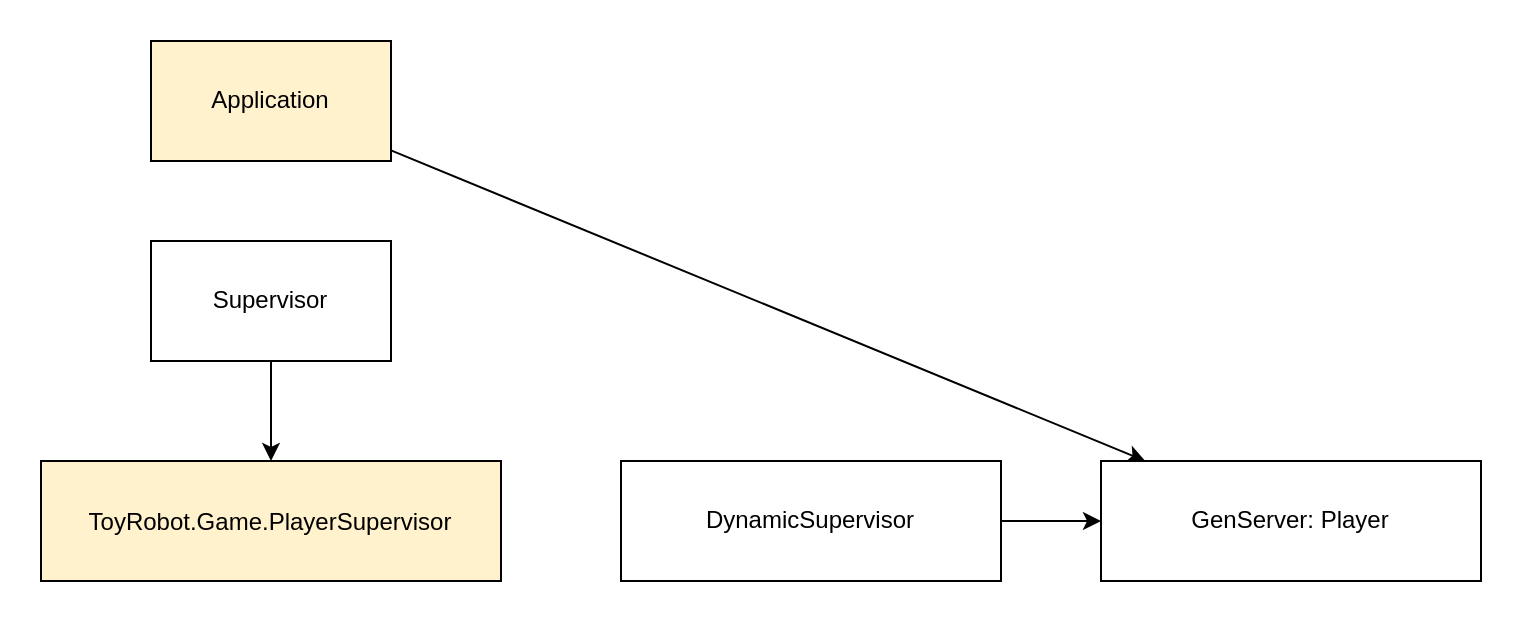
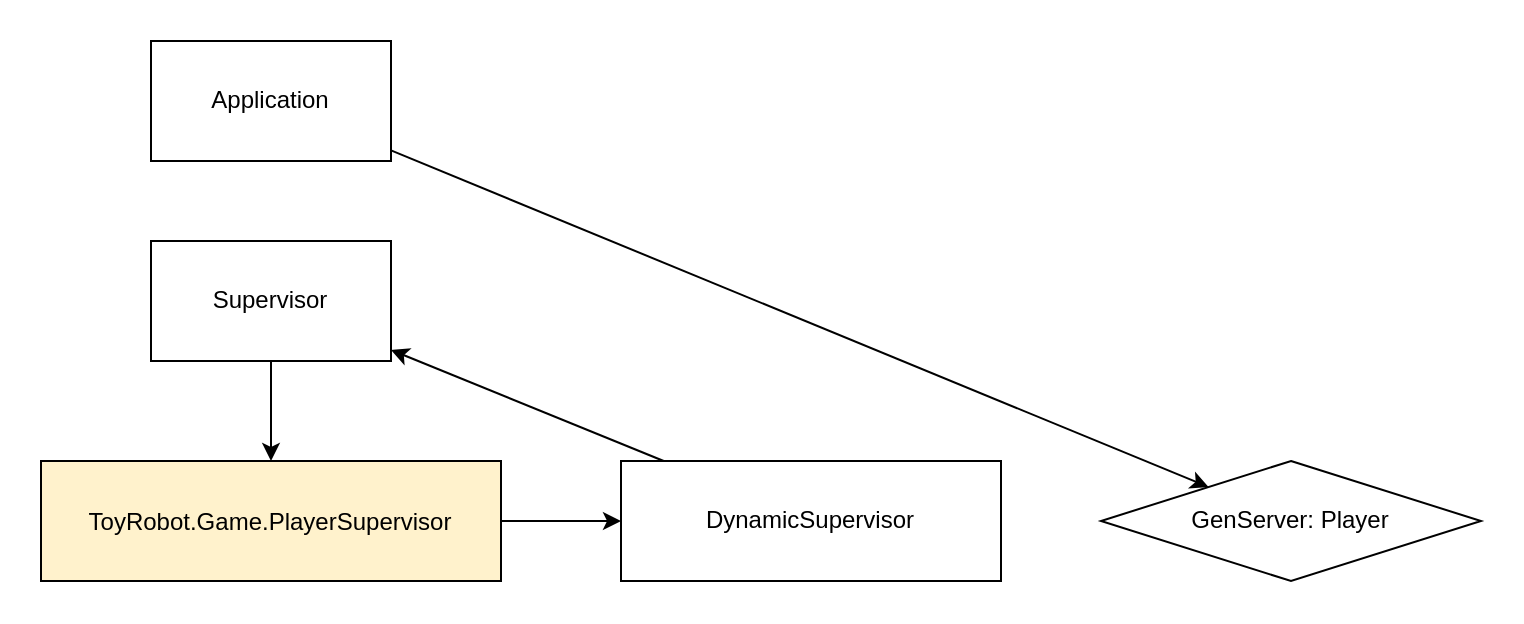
node "Application": fillcolor #fff2cc -> #ffffff
edge "ToyRobot.Game.PlayerSupervisor" -> "DynamicSupervisor": added
edge "DynamicSupervisor" -> "GenServer: Player": now "DynamicSupervisor" -> "Supervisor"
node "GenServer: Player": shape rectangle -> diamond
